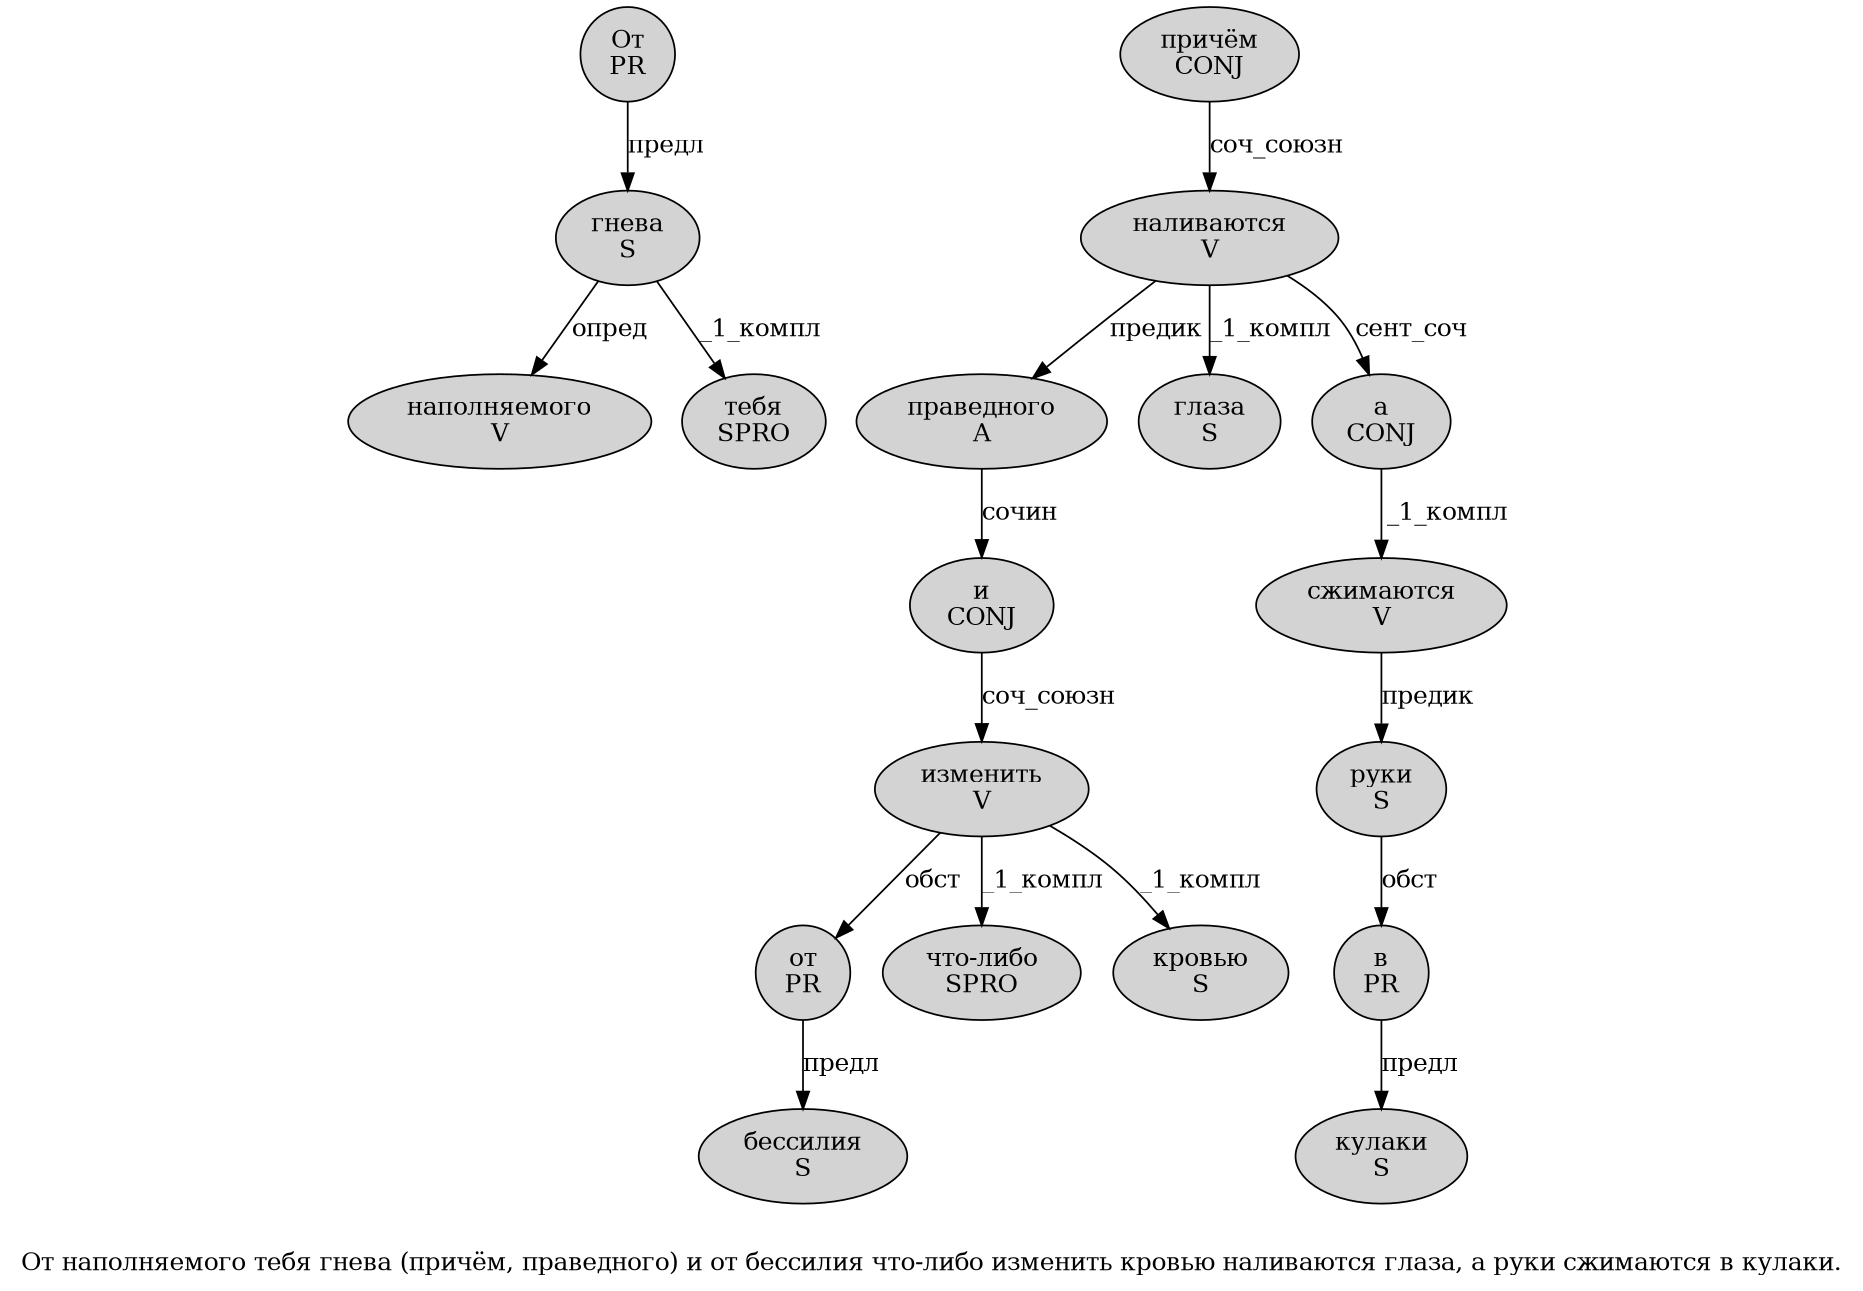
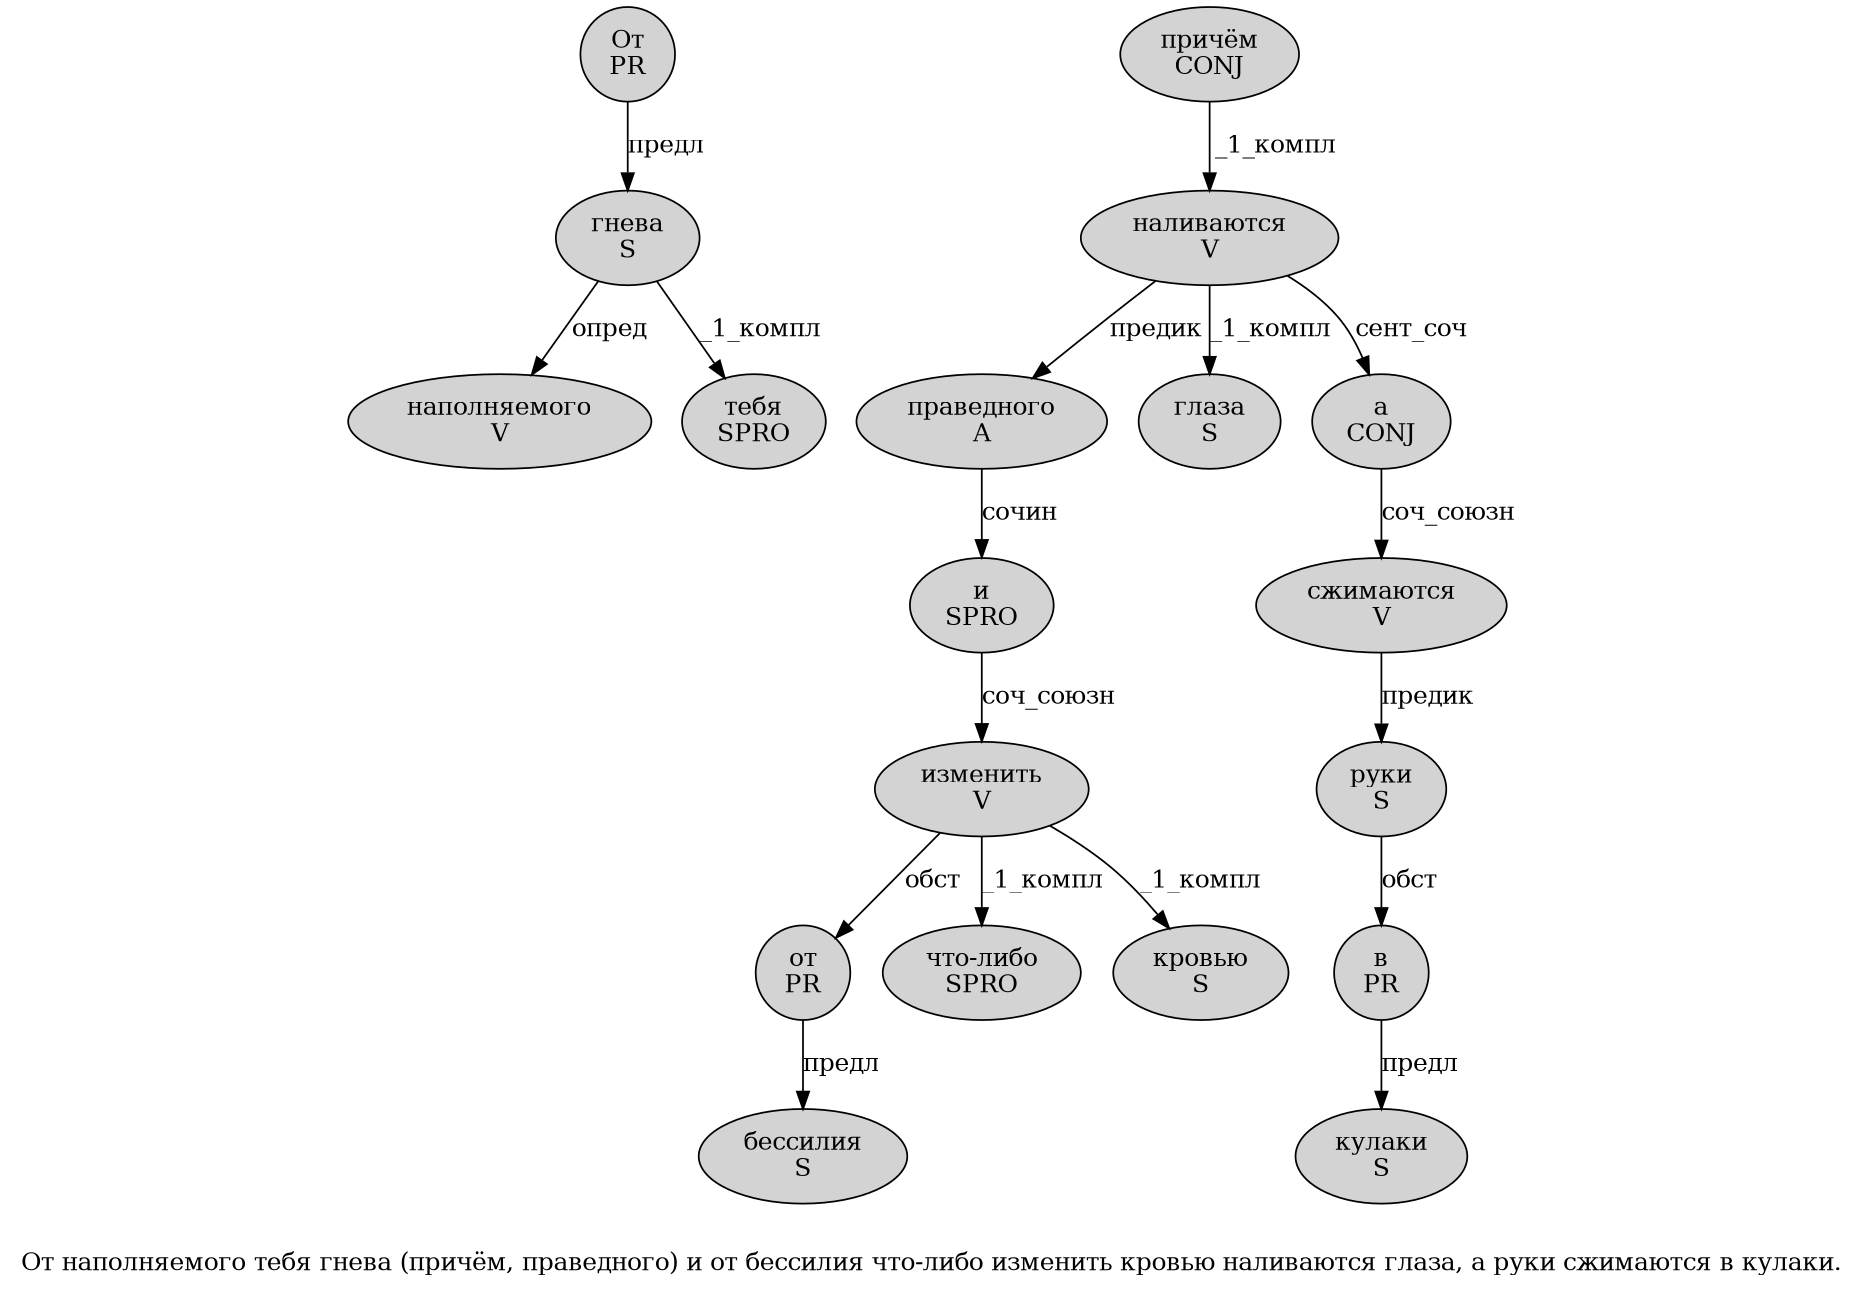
edge "причём CONJ" -> "наливаются V": label "соч_союзн" -> "_1_компл"
edge "а CONJ" -> "сжимаются V": label "_1_компл" -> "соч_союзн"
node "и CONJ": label "и CONJ" -> "и SPRO"
